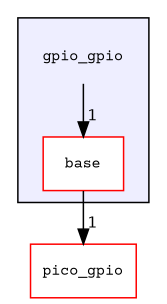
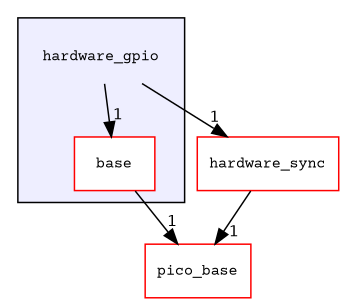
node "gpio_gpio": label "gpio_gpio" -> "hardware_gpio"
node "hardware_sync": added
node "pico_gpio": label "pico_gpio" -> "pico_base"
